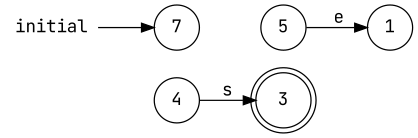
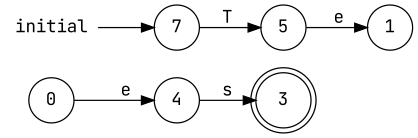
edge "7" -> "5": added, label "T"
node "0": added
